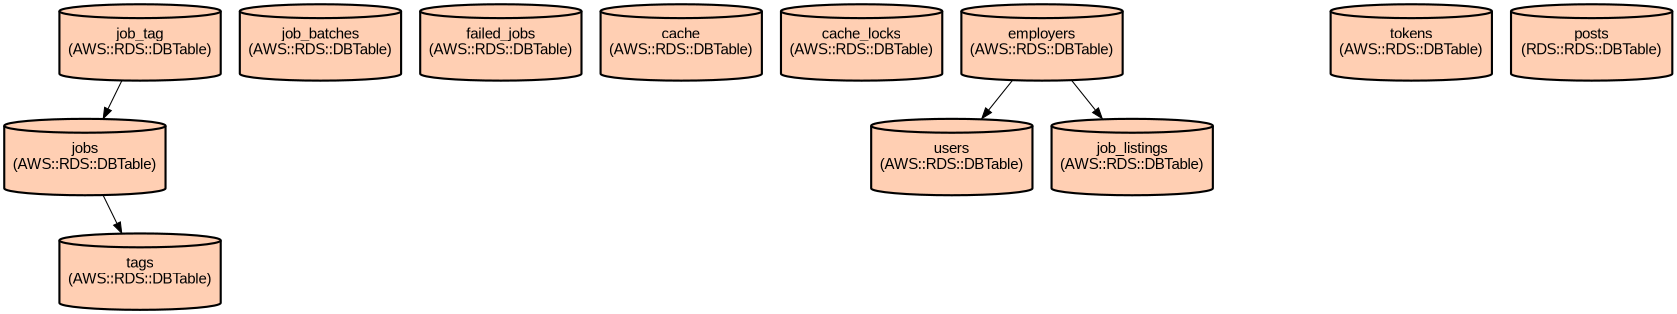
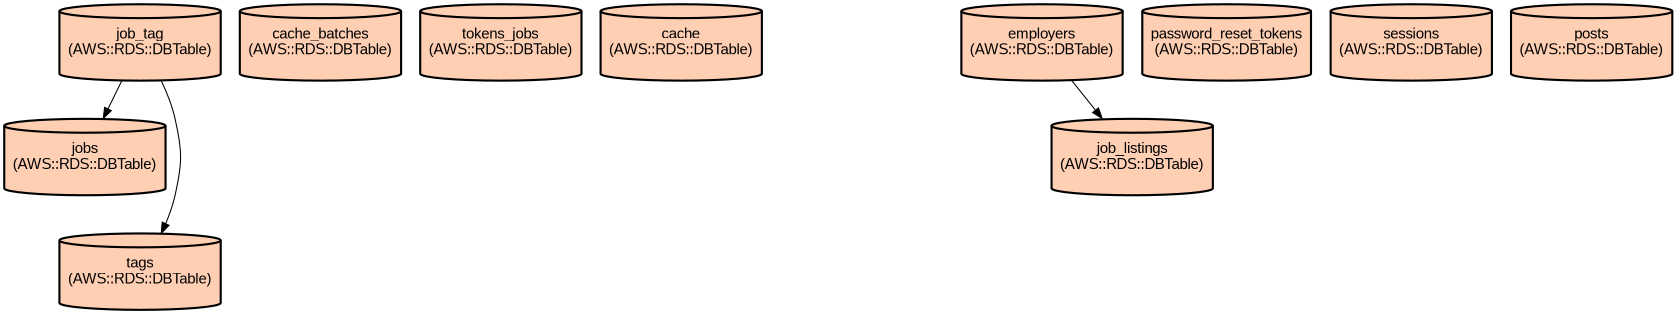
node "job_batches (AWS::RDS::DBTable)": label "job_batches (AWS::RDS::DBTable)" -> "cache_batches (AWS::RDS::DBTable)"
node "failed_jobs (AWS::RDS::DBTable)": label "failed_jobs (AWS::RDS::DBTable)" -> "tokens_jobs (AWS::RDS::DBTable)"
node "cache_locks (AWS::RDS::DBTable)": removed
node "password_reset_tokens (AWS::RDS::DBTable)": added
node "tokens (AWS::RDS::DBTable)": label "tokens (AWS::RDS::DBTable)" -> "sessions (AWS::RDS::DBTable)"
node "posts (RDS::RDS::DBTable)": label "posts (RDS::RDS::DBTable)" -> "posts (AWS::RDS::DBTable)"
node "users (AWS::RDS::DBTable)": removed
edge "jobs (AWS::RDS::DBTable)" -> "tags (AWS::RDS::DBTable)": now "job_tag (AWS::RDS::DBTable)" -> "tags (AWS::RDS::DBTable)"
